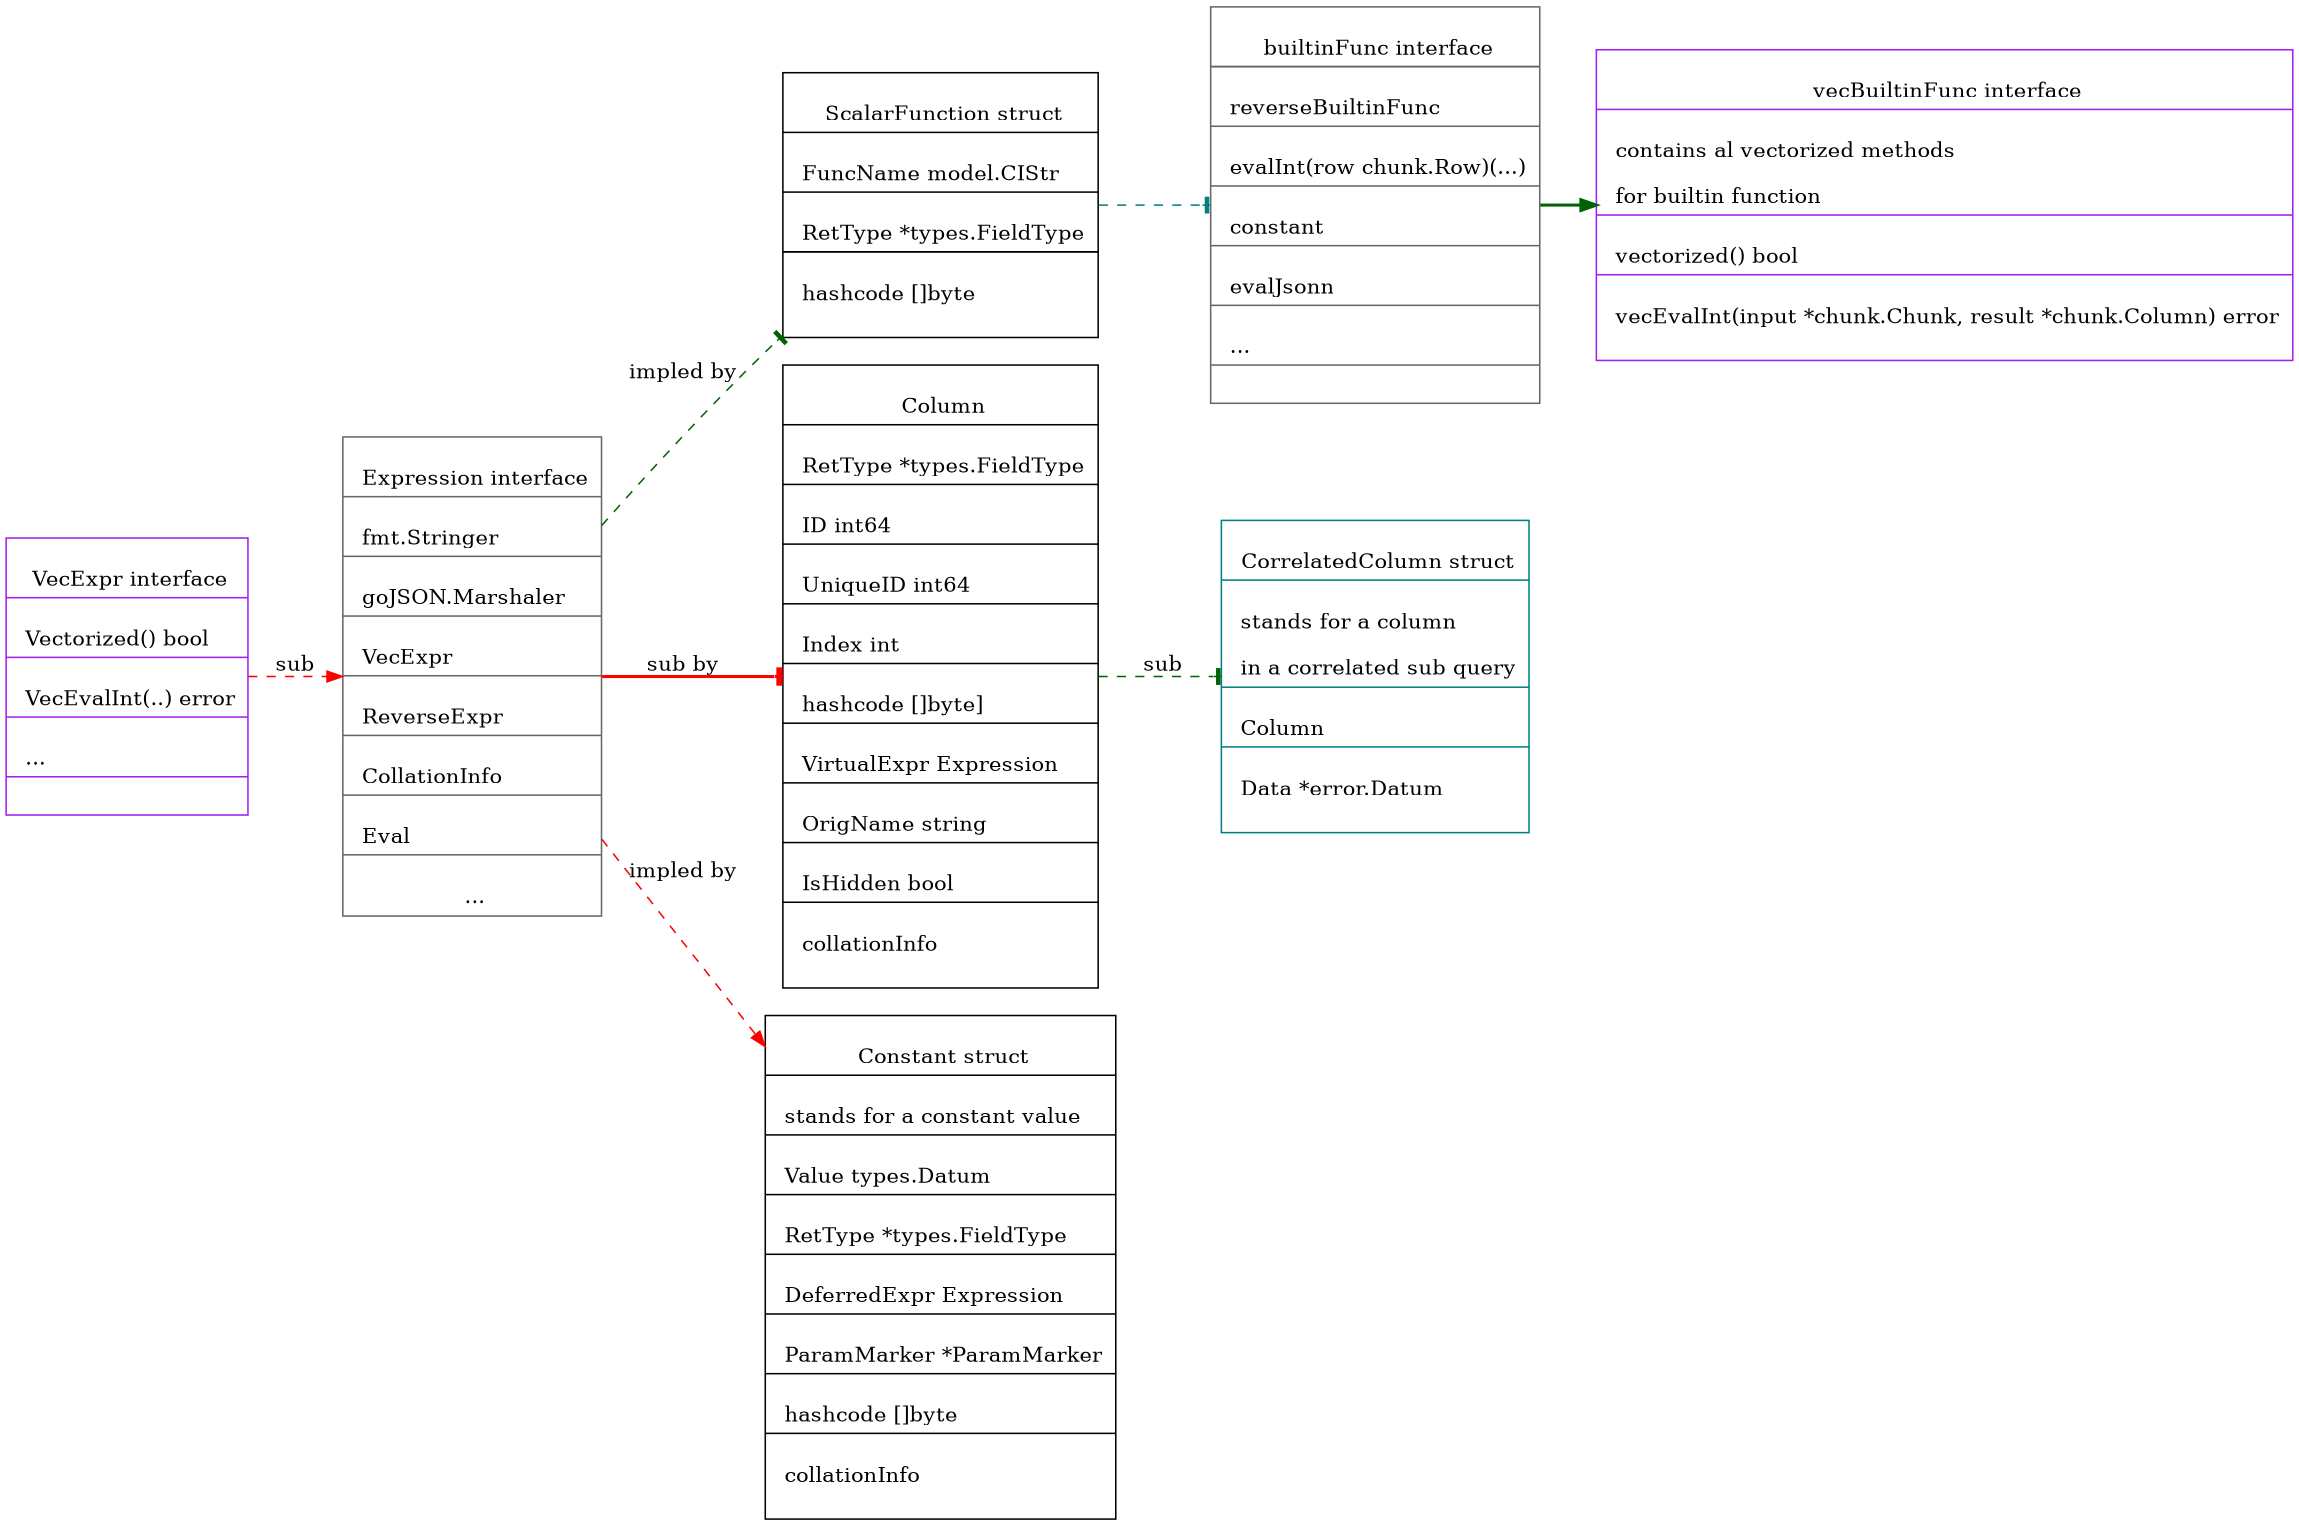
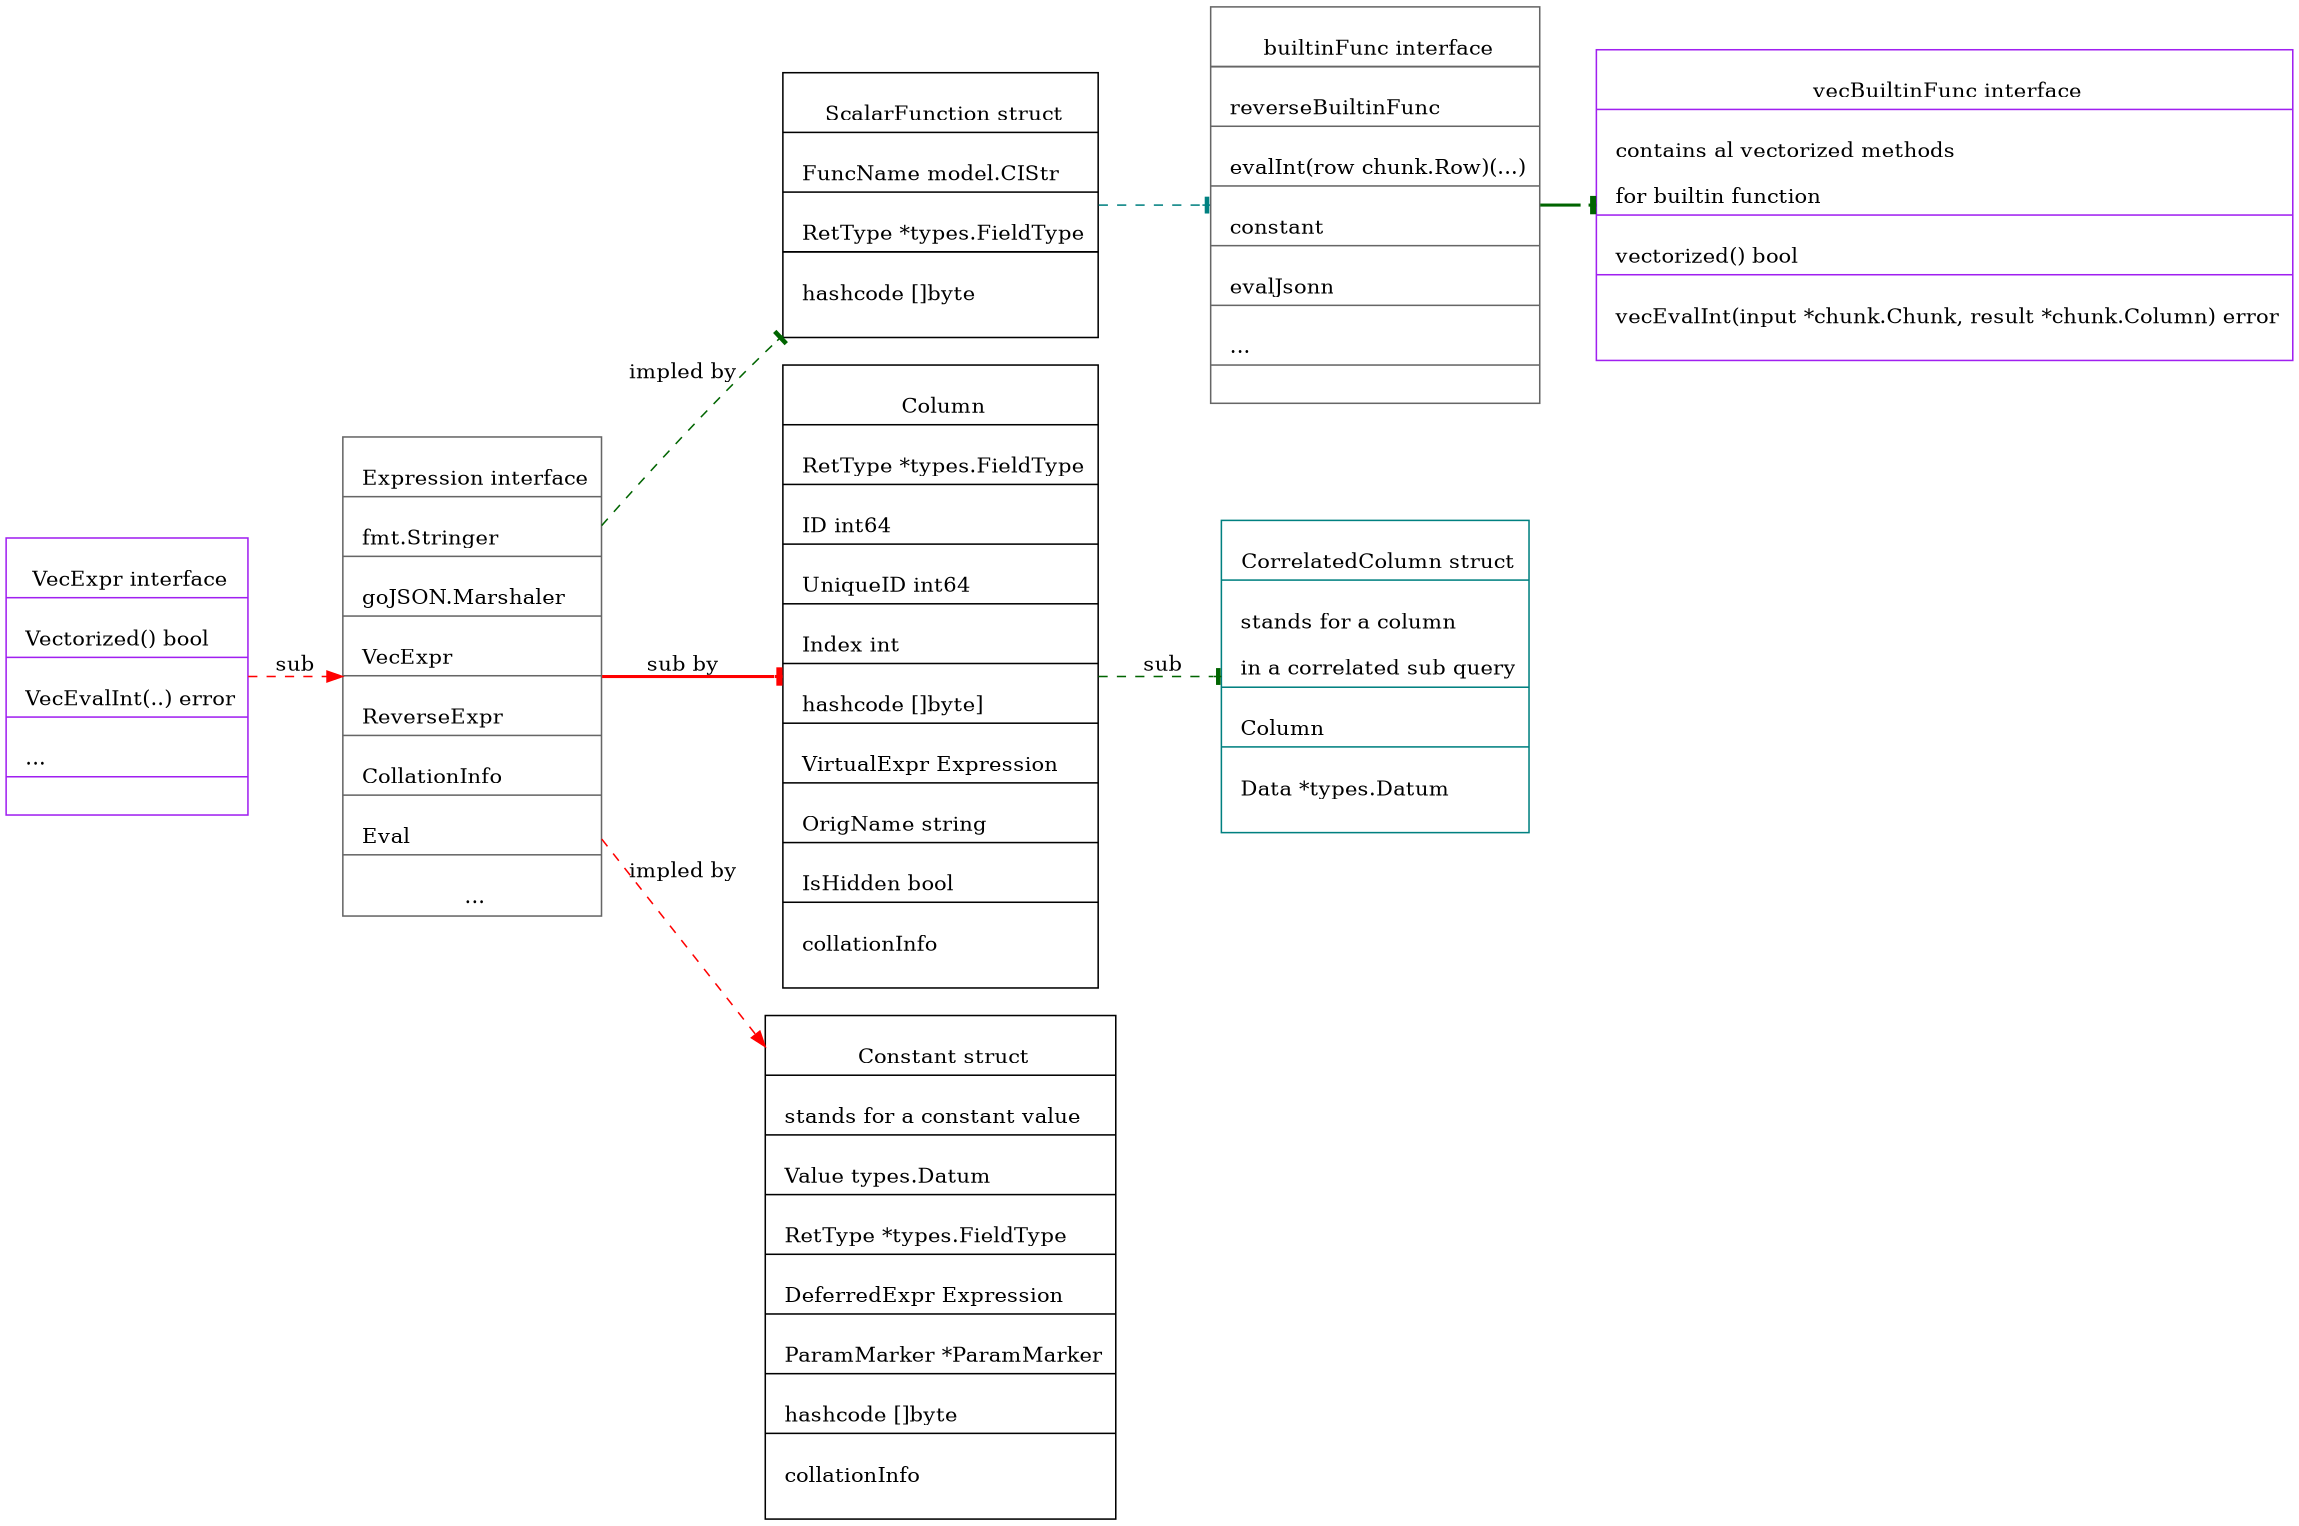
edge "builtinFunc interface" -> "vecBuiltinFunc interface": arrowhead normal -> tee
node "CorrelatedColumn struct": text "Data *error.Datum" -> "Data *types.Datum"
